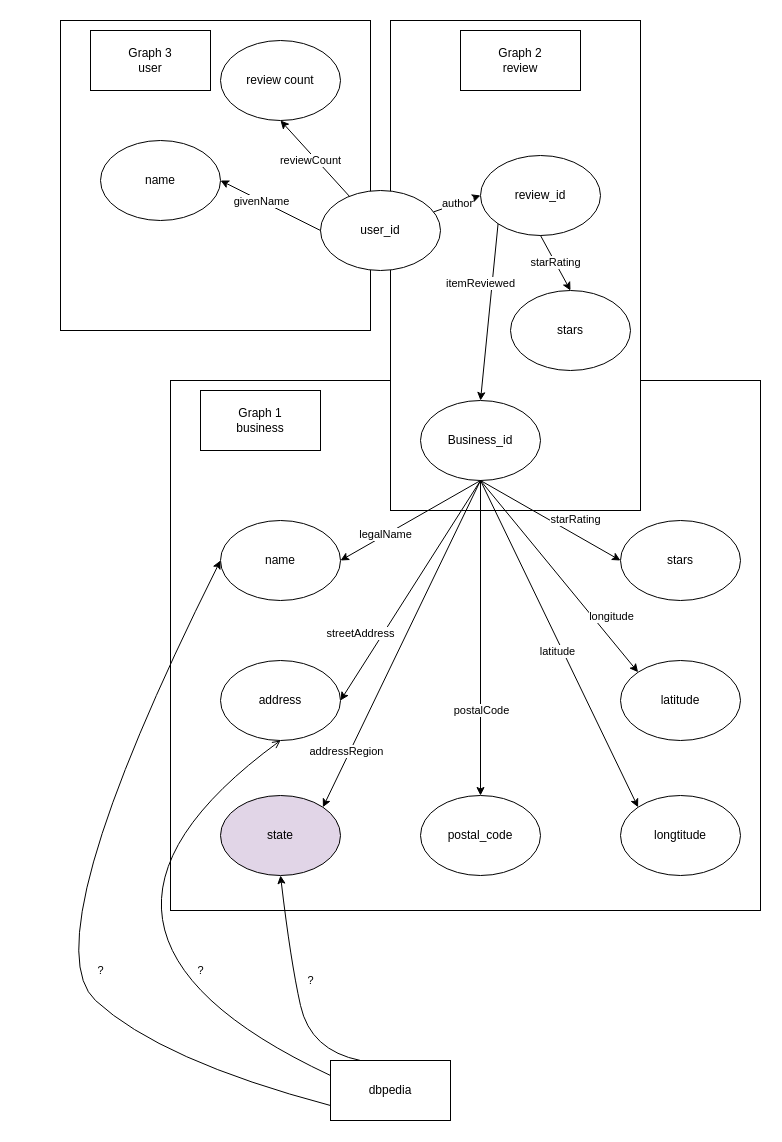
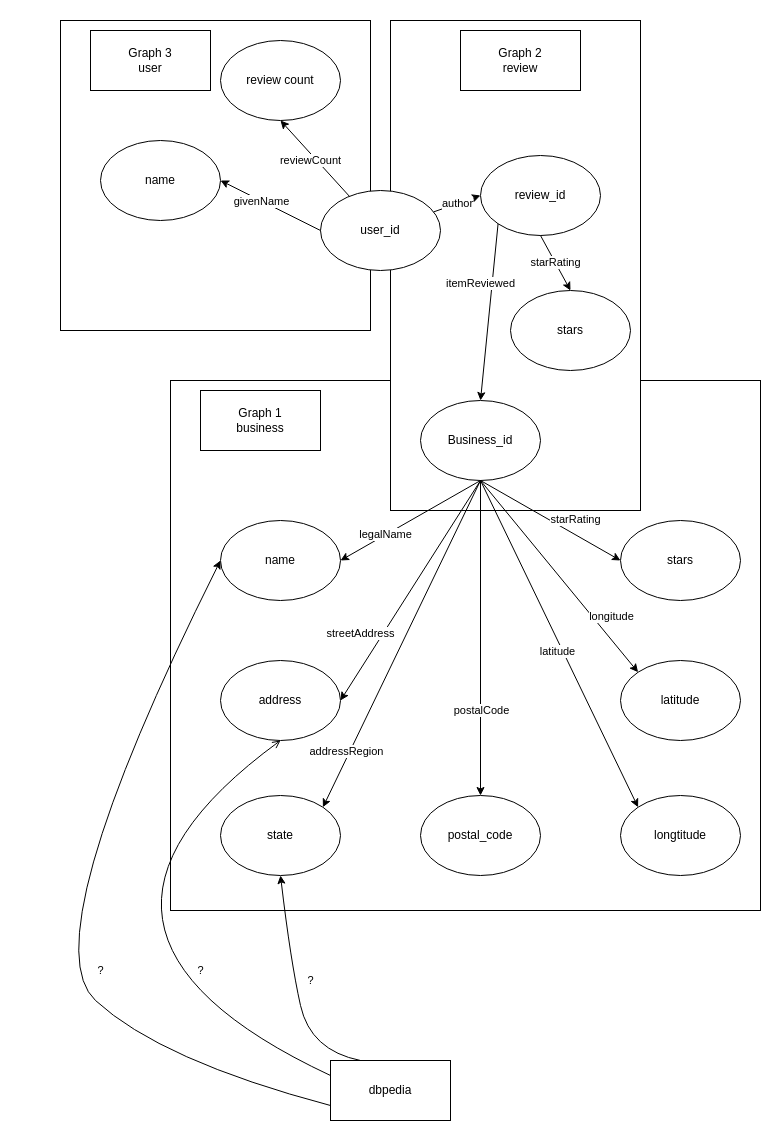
node "state": fillcolor #e1d5e7 -> #ffffff
